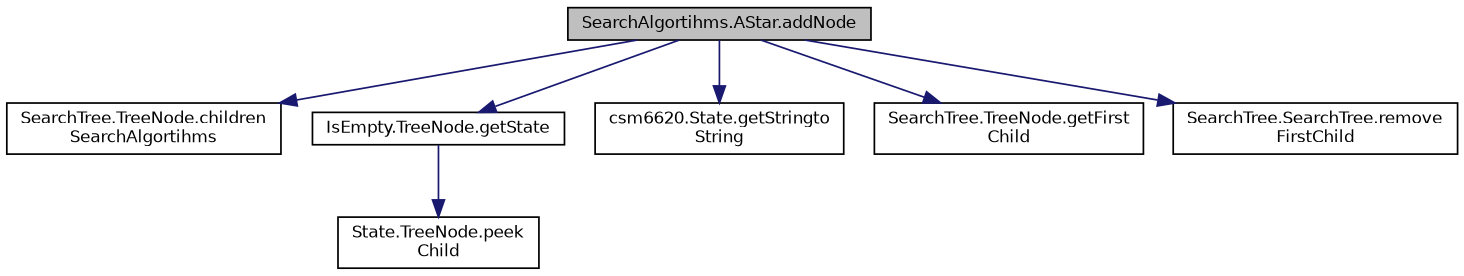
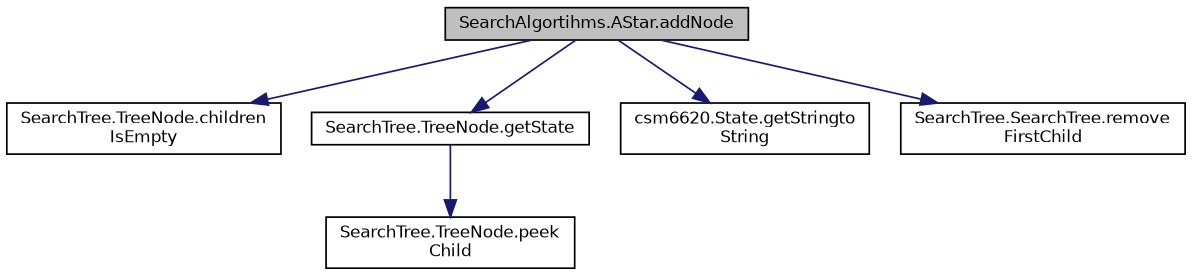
node "SearchTree.TreeNode.children SearchAlgortihms": label "SearchTree.TreeNode.children SearchAlgortihms" -> "SearchTree.TreeNode.children IsEmpty"
node "IsEmpty.TreeNode.getState": label "IsEmpty.TreeNode.getState" -> "SearchTree.TreeNode.getState"
node "SearchTree.TreeNode.getFirst Child": removed
node "State.TreeNode.peek Child": label "State.TreeNode.peek Child" -> "SearchTree.TreeNode.peek Child"
